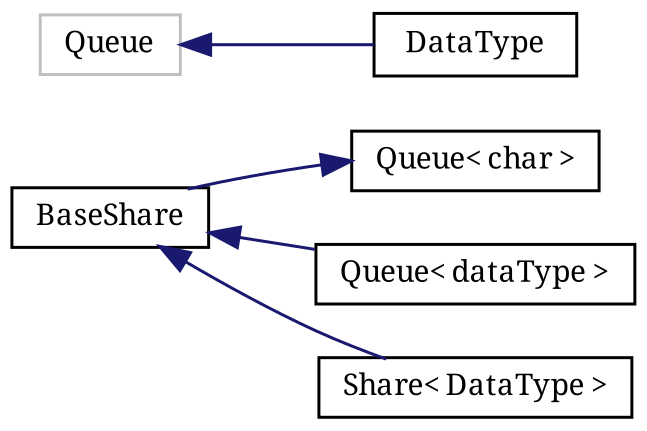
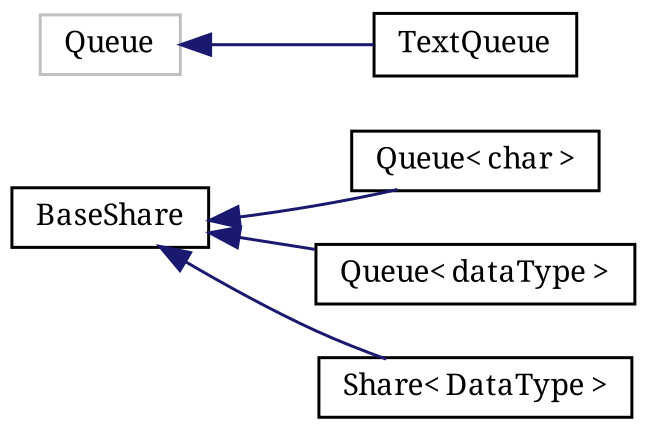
node "DataType": label "DataType" -> "TextQueue"
edge "BaseShare" -> "Queue< char >": reversed
